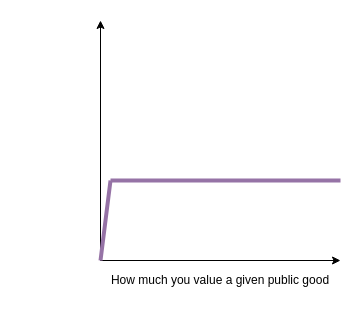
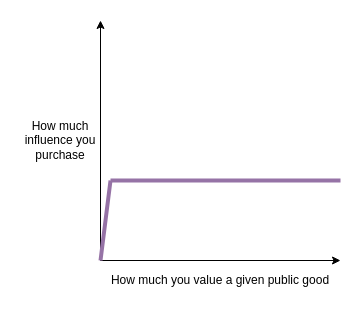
node "How much influence you purchase": added
